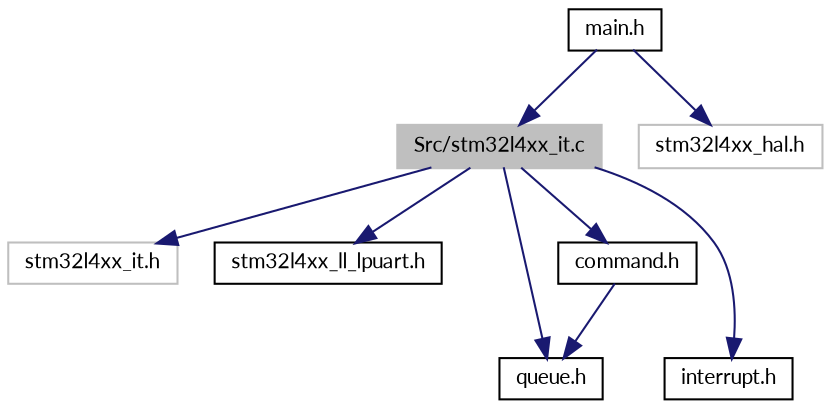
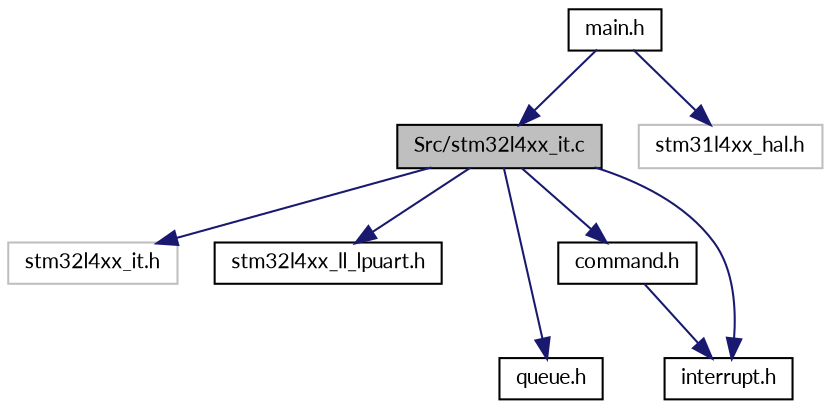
node "Src/stm32l4xx_it.c": color grey75 -> black
node "stm32l4xx_hal.h": label "stm32l4xx_hal.h" -> "stm31l4xx_hal.h"
edge "command.h" -> "queue.h": now "command.h" -> "interrupt.h"
